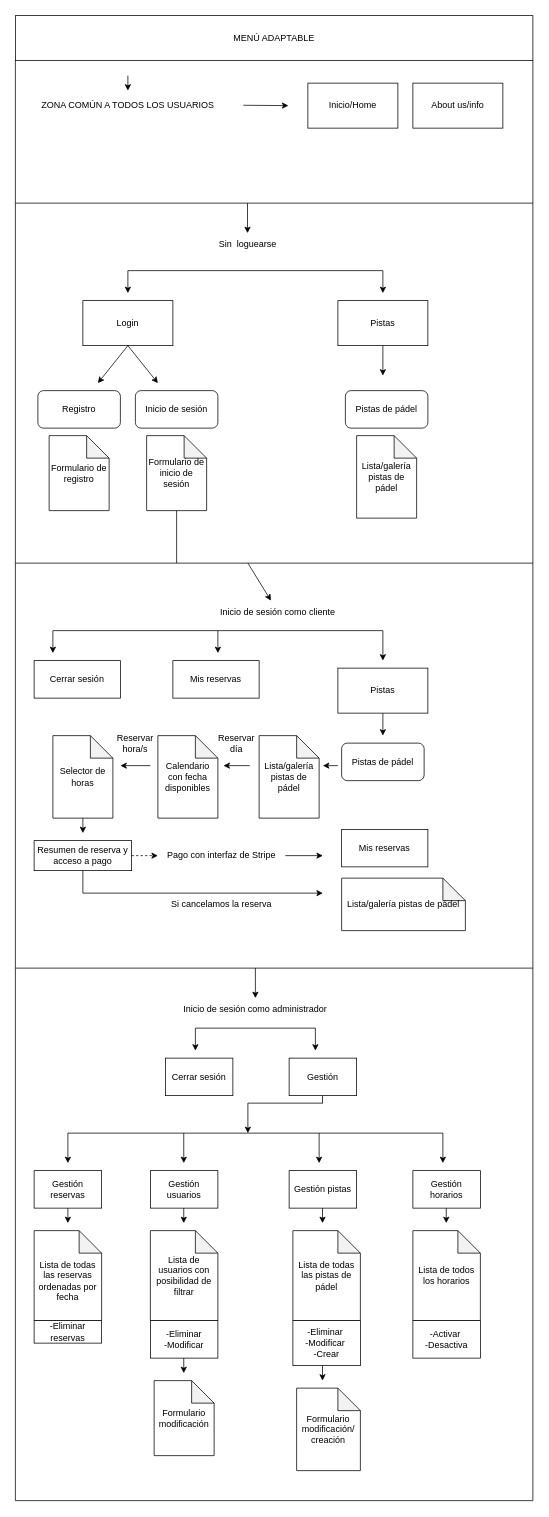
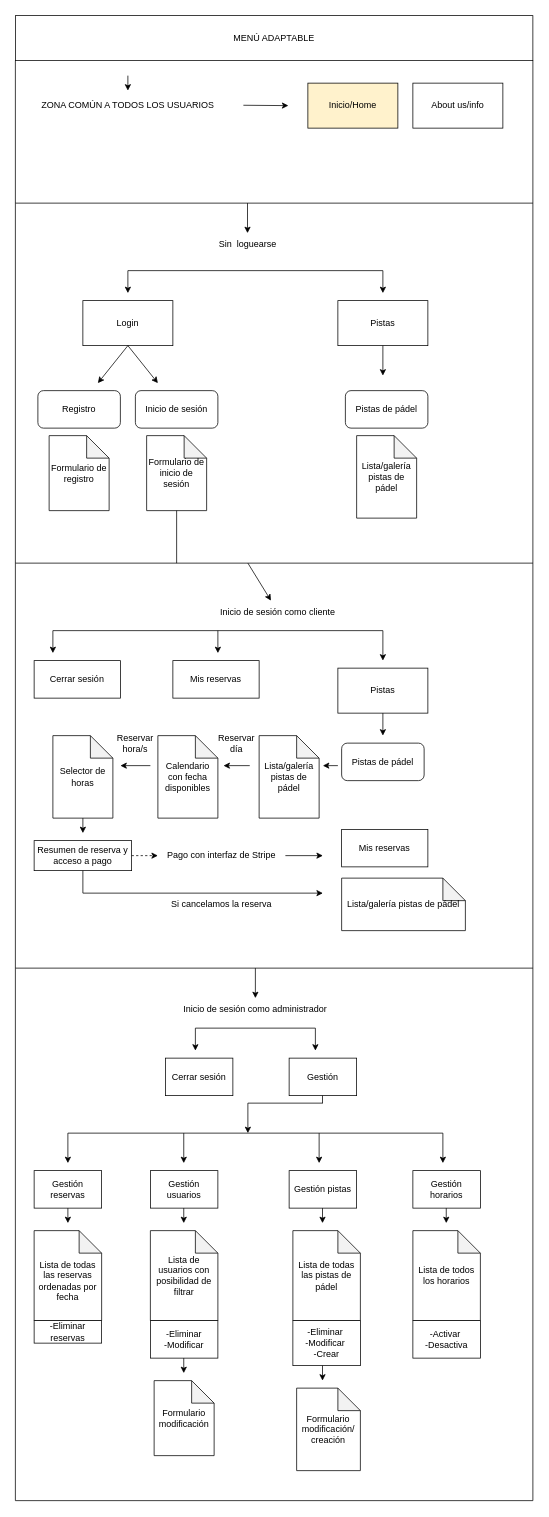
node "Inicio/Home": fillcolor #ffffff -> #fff2cc
